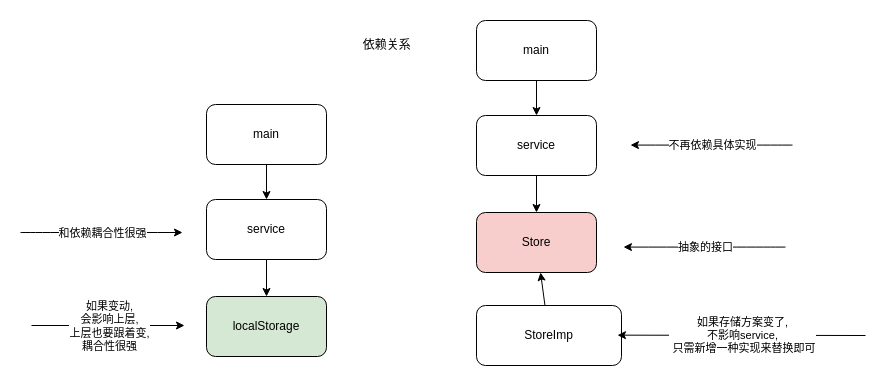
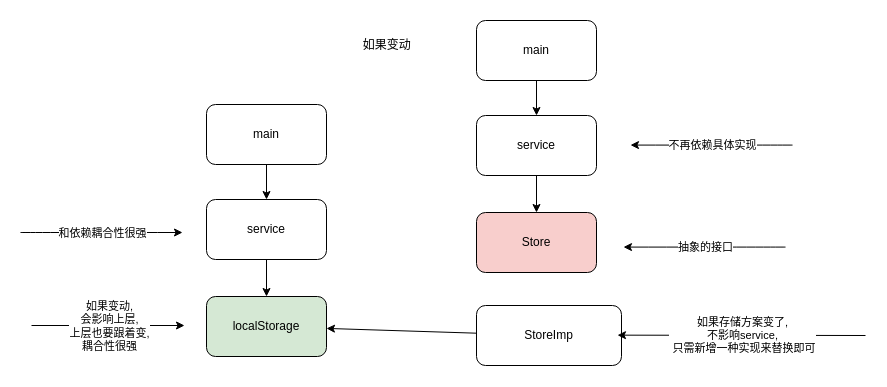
node "依赖关系": label "依赖关系" -> "如果变动"
edge "StoreImp" -> "Store": now "StoreImp" -> "localStorage"
